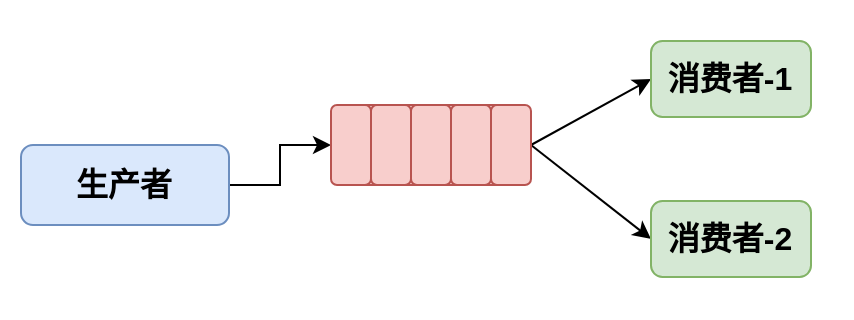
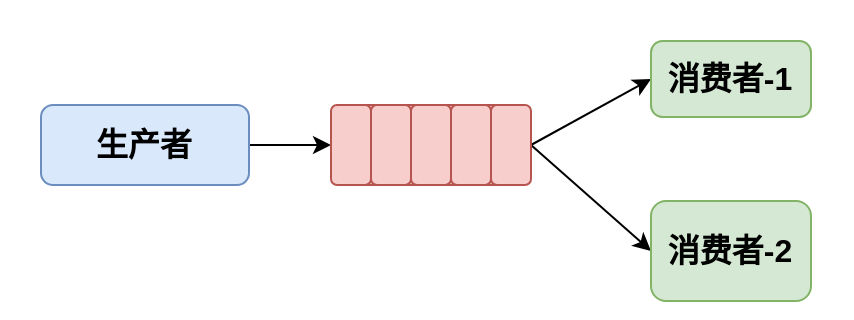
node "生产者": moved (125, 185) -> (145, 145)
node "消费者-2": size 160x76 -> 160x100
